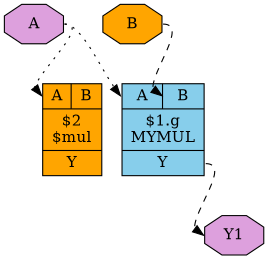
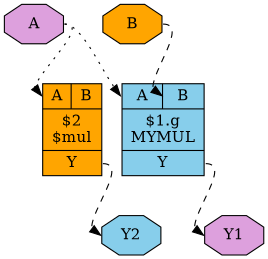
node "Y2": added
